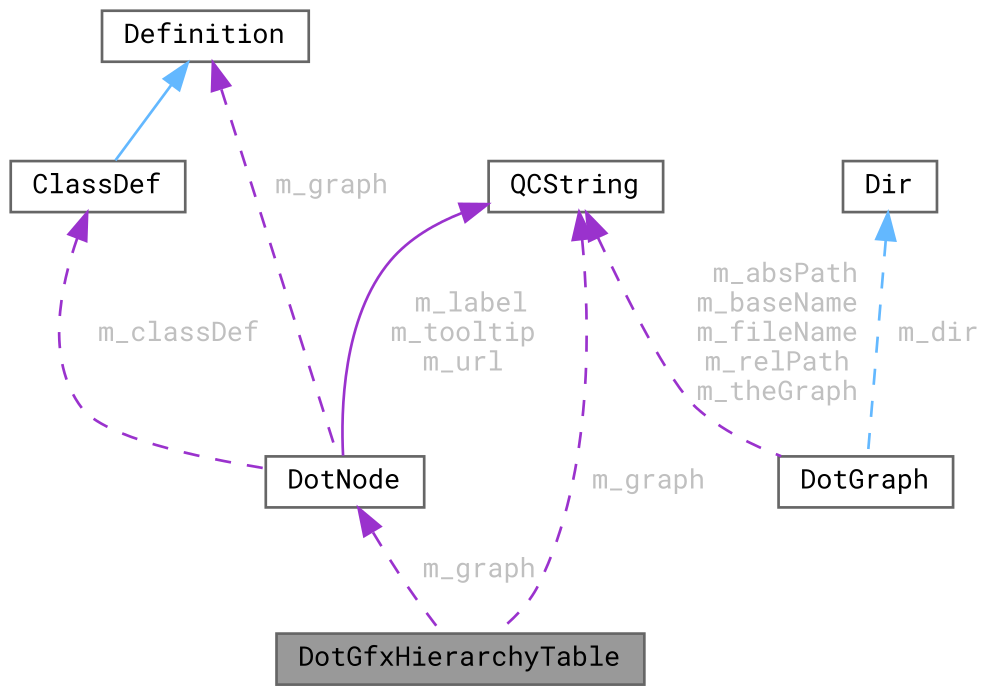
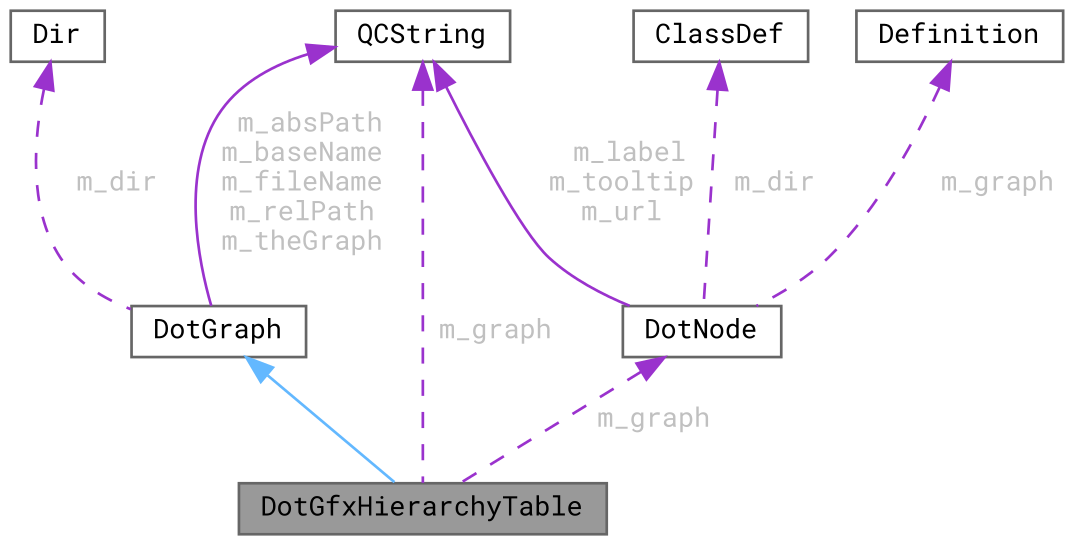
edge "ClassDef" -> "Definition": removed
edge "DotNode" -> "ClassDef": label " m_classDef" -> " m_dir"
edge "DotGraph" -> "Dir": color steelblue1 -> darkorchid3
edge "DotGraph" -> "QCString": style dashed -> solid
edge "DotGfxHierarchyTable" -> "DotGraph": added
